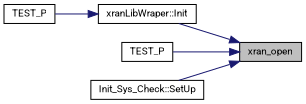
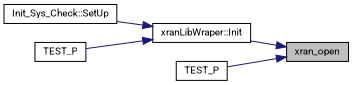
edge "Init_Sys_Check::SetUp" -> "xran_open": now "Init_Sys_Check::SetUp" -> "xranLibWraper::Init"
